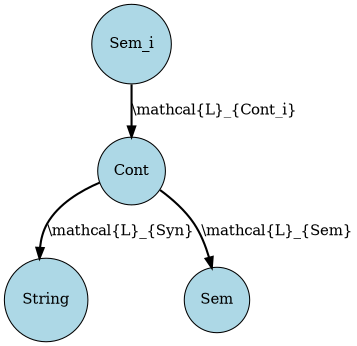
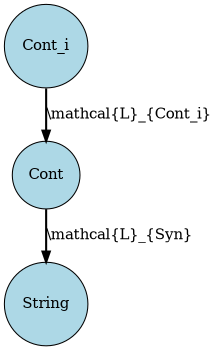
node "Sem_i": label "Sem_i" -> "Cont_i"
node "Sem": removed
